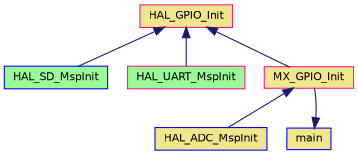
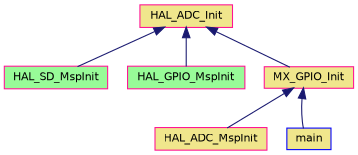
node "HAL_GPIO_Init": label "HAL_GPIO_Init" -> "HAL_ADC_Init"
node "HAL_SD_MspInit": color blue -> deeppink
node "HAL_UART_MspInit": label "HAL_UART_MspInit" -> "HAL_GPIO_MspInit"
edge "MX_GPIO_Init" -> "main": reversed
node "HAL_ADC_MspInit": color blue -> deeppink
